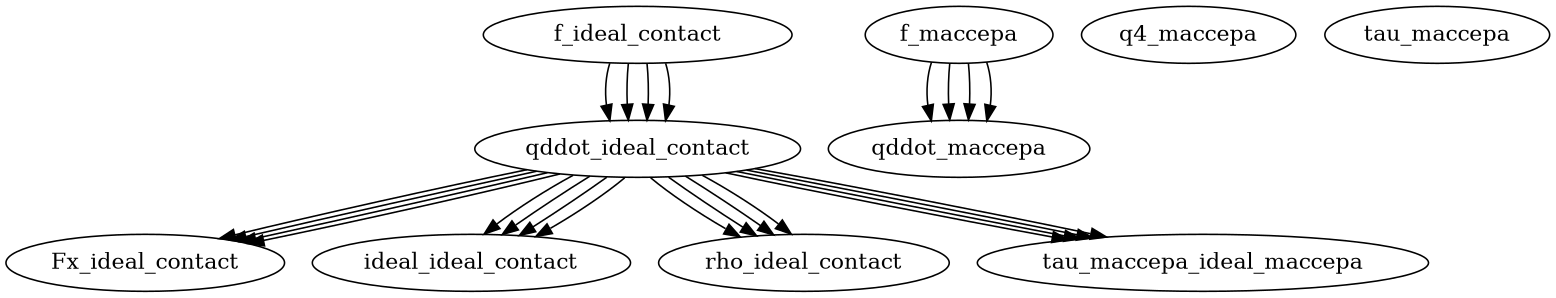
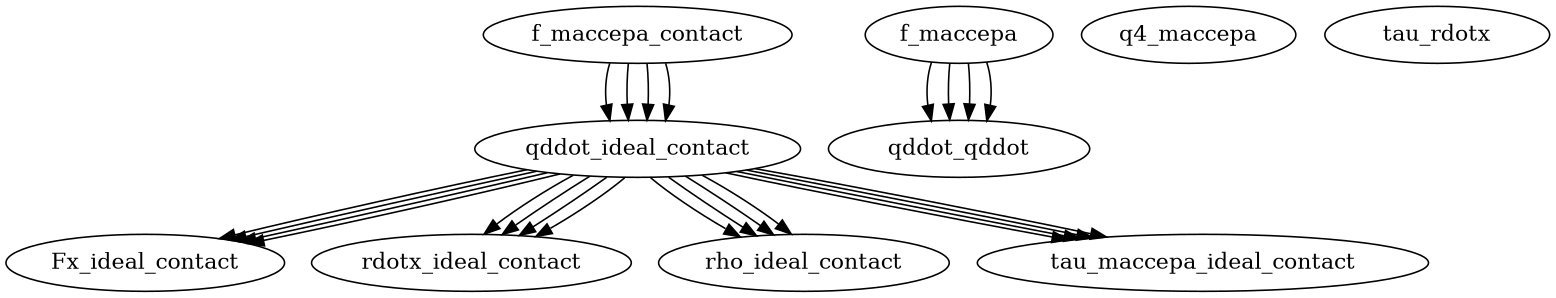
node "f_ideal_contact": label "f_ideal_contact" -> "f_maccepa_contact"
node "tau_maccepa": label "tau_maccepa" -> "tau_rdotx"
node "qddot_maccepa": label "qddot_maccepa" -> "qddot_qddot"
node "ideal_ideal_contact": label "ideal_ideal_contact" -> "rdotx_ideal_contact"
node "tau_maccepa_ideal_maccepa": label "tau_maccepa_ideal_maccepa" -> "tau_maccepa_ideal_contact"
